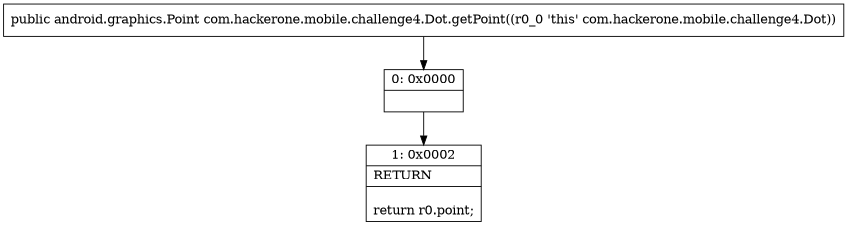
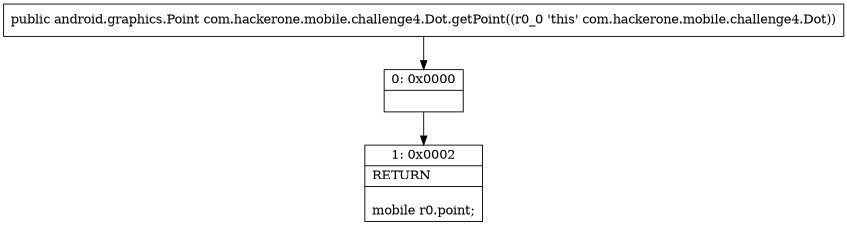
node "1: 0x0002": text "return r0.point;" -> "mobile r0.point;"
